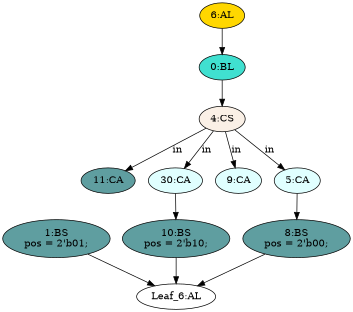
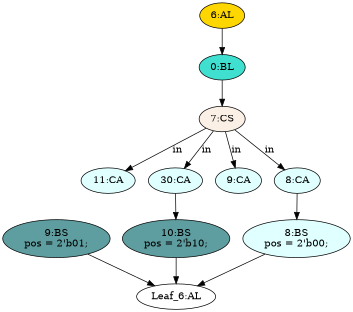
node "4:CS": label "4:CS" -> "7:CS"
node "11:CA": fillcolor cadetblue -> lightcyan
node "5:CA": label "5:CA" -> "8:CA"
node "1:BS pos = 2'b01;": label "1:BS pos = 2'b01;" -> "9:BS pos = 2'b01;"
node "8:BS pos = 2'b00;": fillcolor cadetblue -> lightcyan
